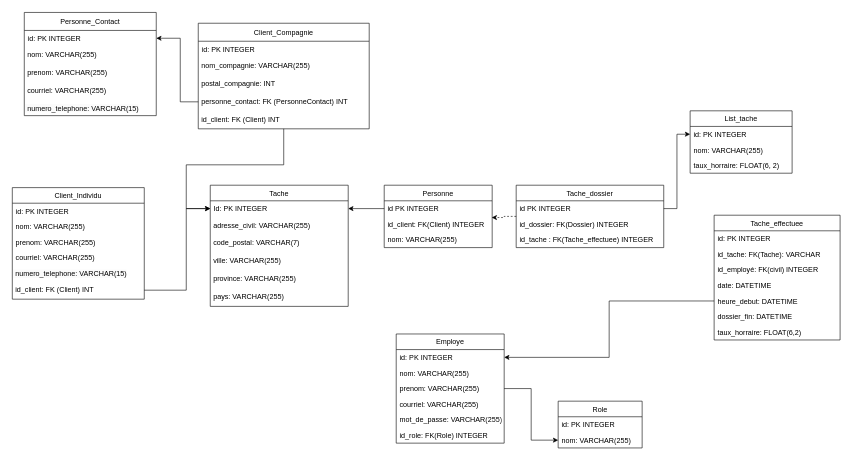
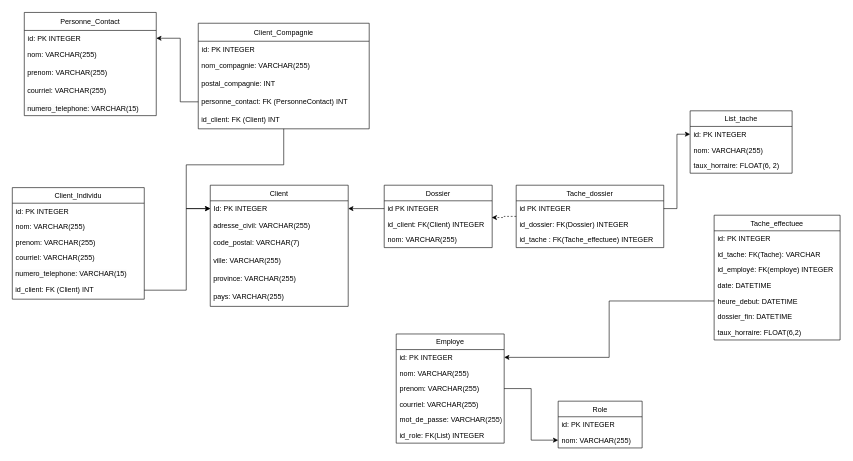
node "Tache": label "Tache" -> "Client"
node "Personne": label "Personne" -> "Dossier"
node "id_employé: FK(civil) INTEGER": label "id_employé: FK(civil) INTEGER" -> "id_employé: FK(employe) INTEGER"
node "id_role: FK(Role) INTEGER": label "id_role: FK(Role) INTEGER" -> "id_role: FK(List) INTEGER"
